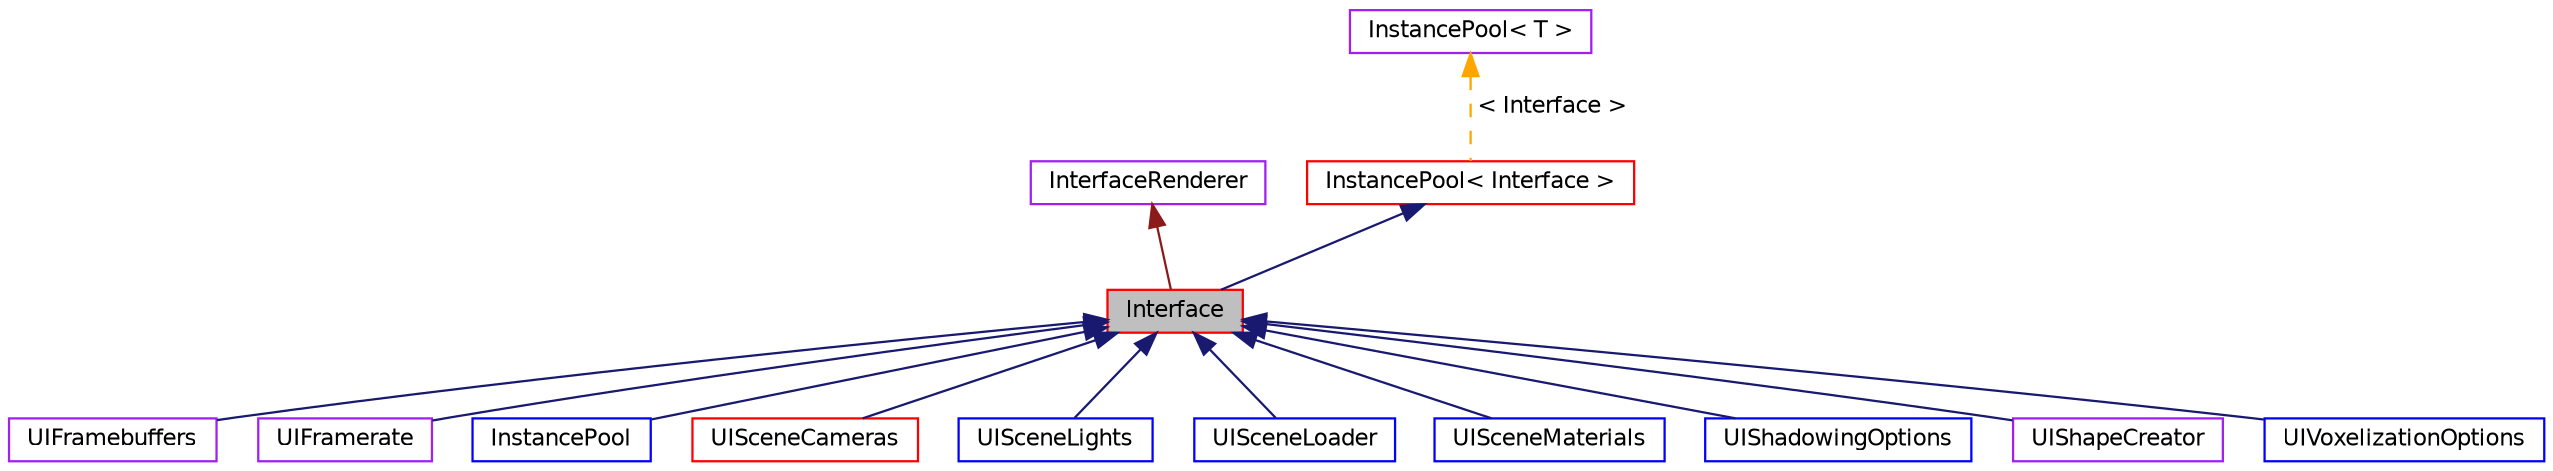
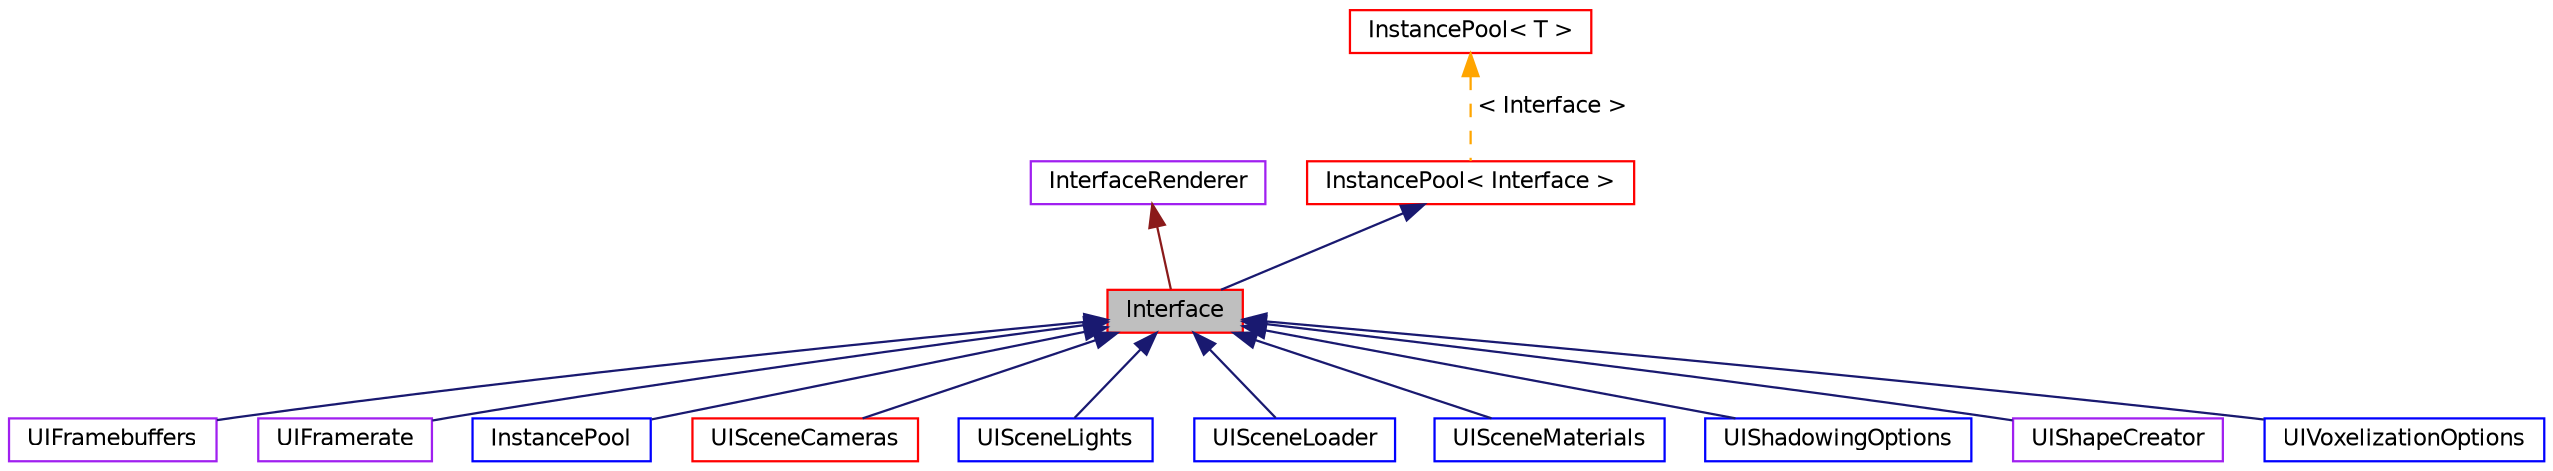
node "InstancePool< T >": color purple -> red
